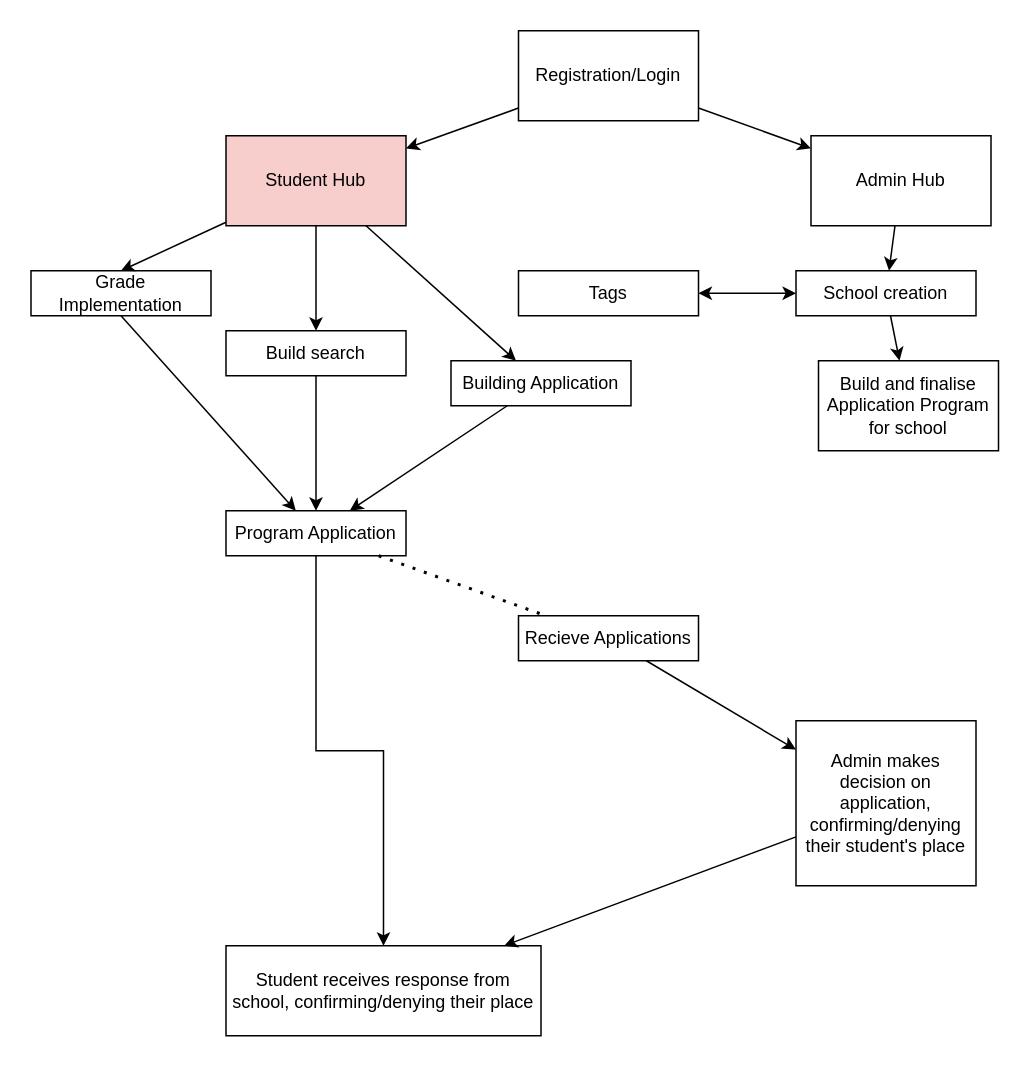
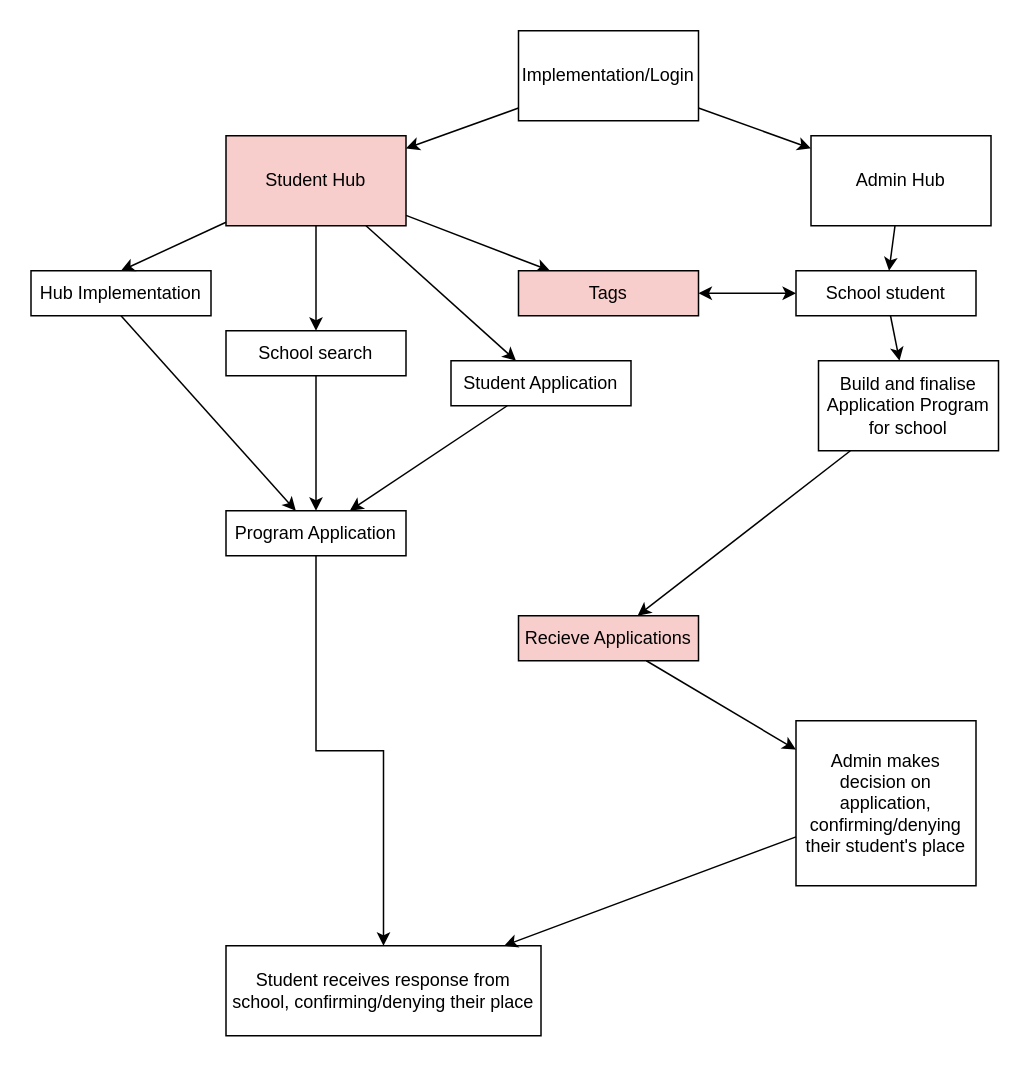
node "Registration/Login": label "Registration/Login" -> "Implementation/Login"
edge "Student Hub" -> "Tags": added
node "Grade Implementation": label "Grade Implementation" -> "Hub Implementation"
node "Tags": fillcolor #ffffff -> #f8cecc
node "School creation": label "School creation" -> "School student"
node "Build search": label "Build search" -> "School search"
node "Building Application": label "Building Application" -> "Student Application"
edge "Build and finalise Application Program for school" -> "Recieve Applications": added
edge "Program Application" -- "Recieve Applications": removed
node "Recieve Applications": fillcolor #ffffff -> #f8cecc
